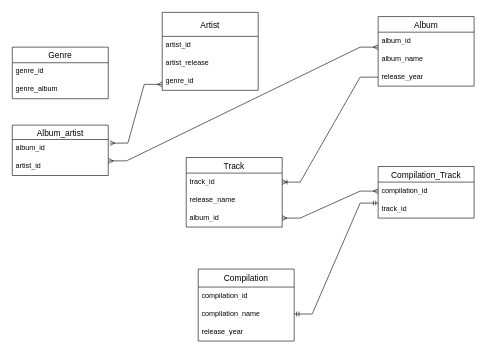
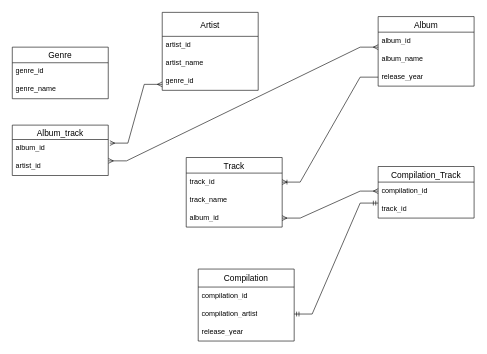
node "artist_release": label "artist_release" -> "artist_name"
node "genre_album": label "genre_album" -> "genre_name"
node "Album_artist": label "Album_artist" -> "Album_track"
node "release_name": label "release_name" -> "track_name"
node "compilation_name": label "compilation_name" -> "compilation_artist"
